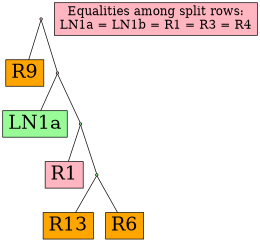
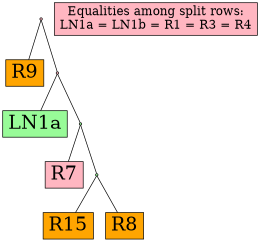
node "R1": label "R1" -> "R7"
node "R13": label "R13" -> "R15"
node "R6": label "R6" -> "R8"
